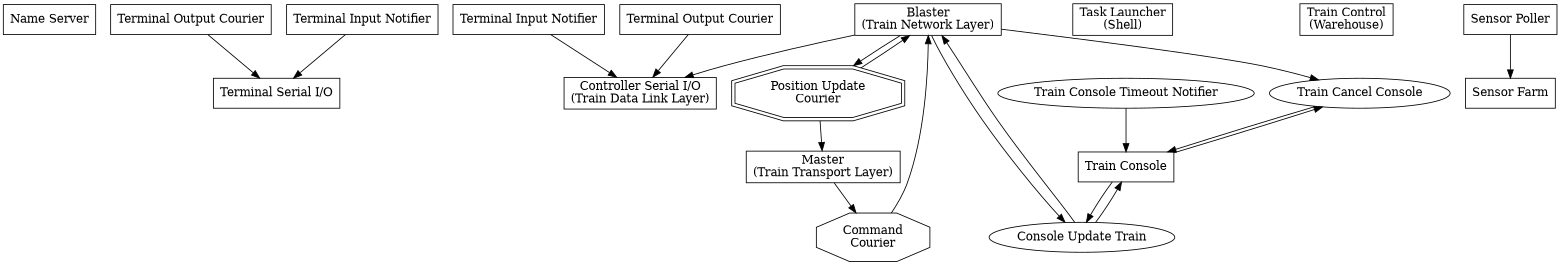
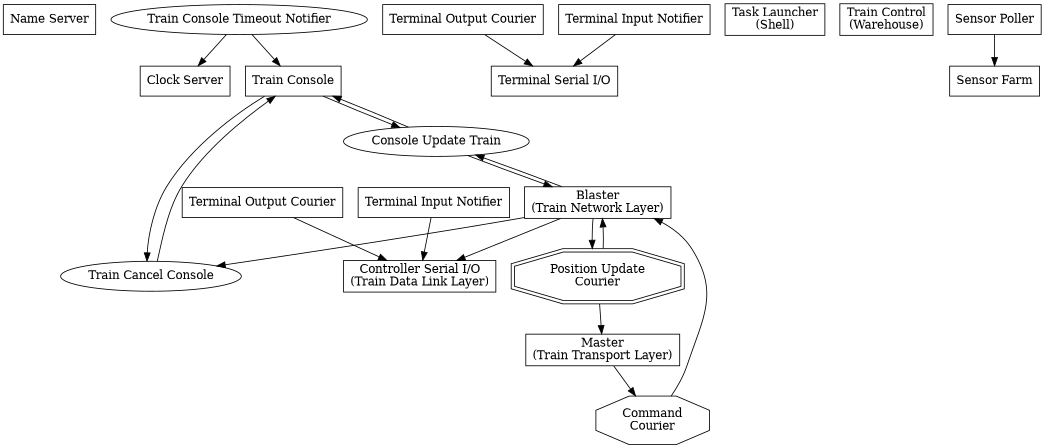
node "Clock Server": added
